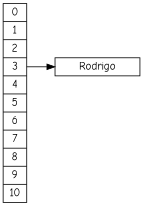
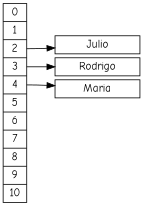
node "Julio": added
node "Maria": added
